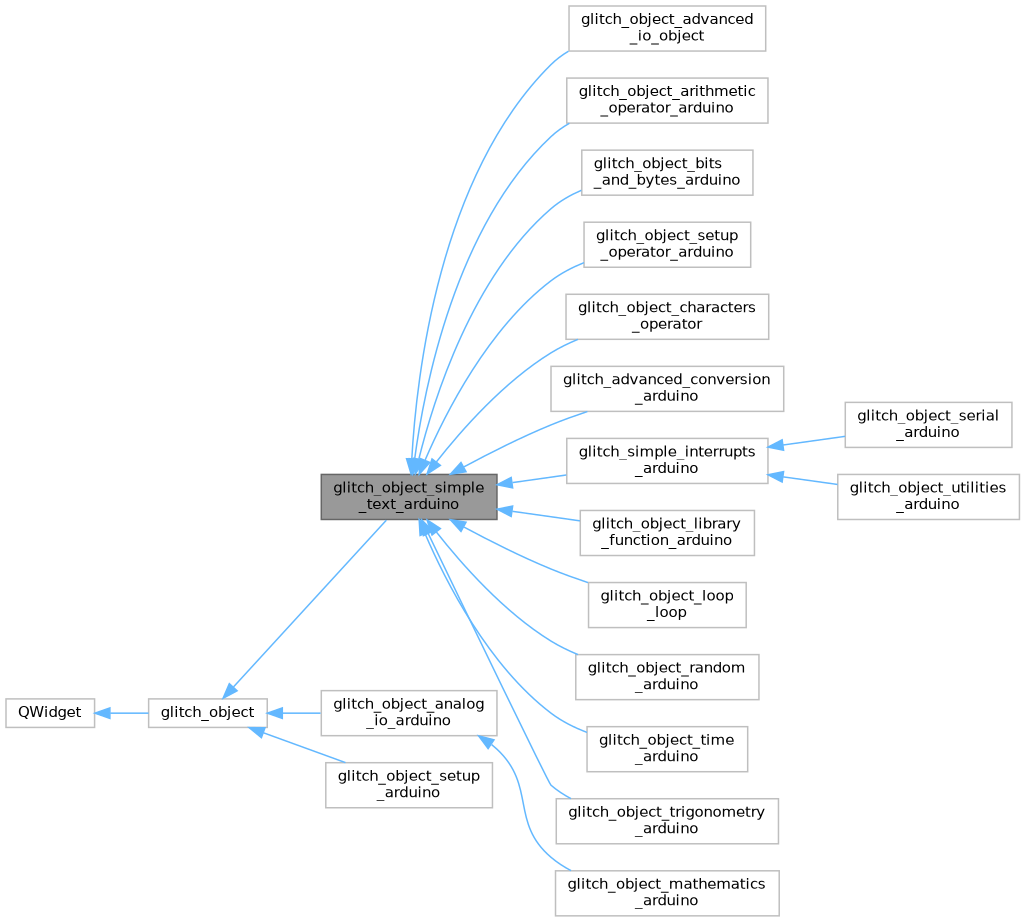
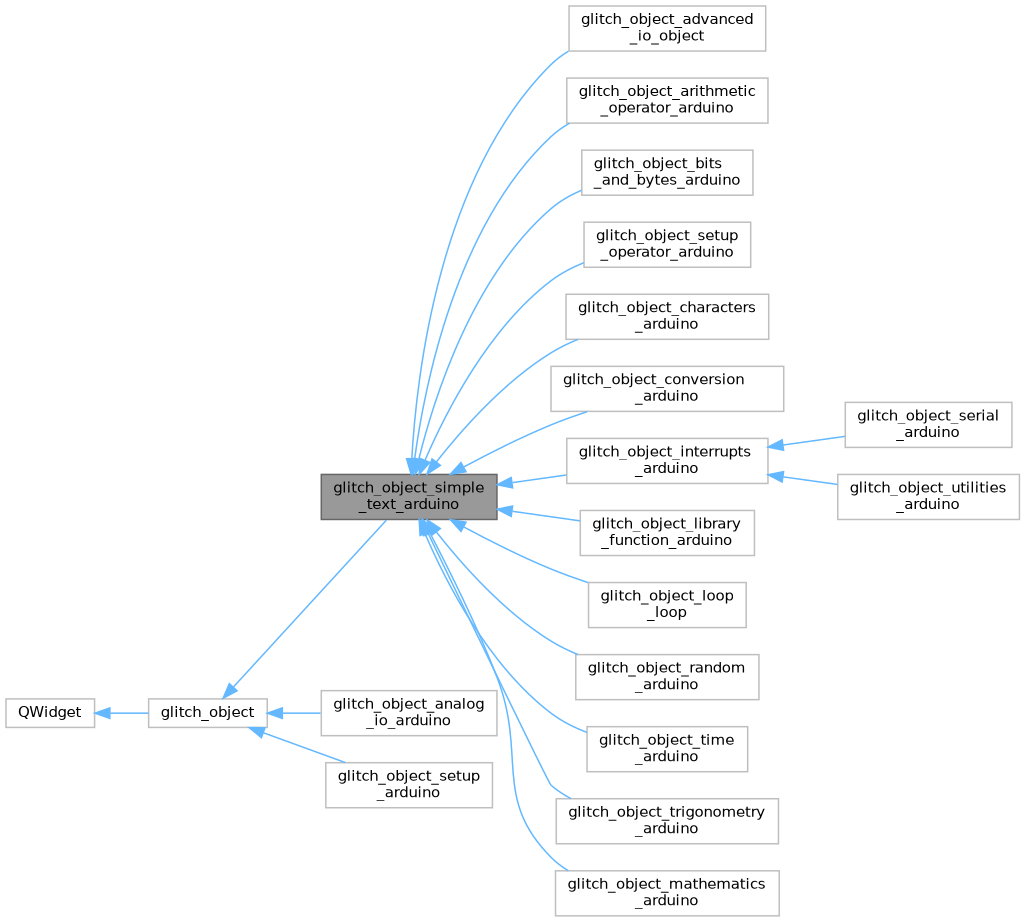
node "glitch_object_characters _operator": label "glitch_object_characters _operator" -> "glitch_object_characters _arduino"
node "glitch_advanced_conversion _arduino": label "glitch_advanced_conversion _arduino" -> "glitch_object_conversion _arduino"
node "glitch_simple_interrupts _arduino": label "glitch_simple_interrupts _arduino" -> "glitch_object_interrupts _arduino"
edge "glitch_object_mathematics _arduino" -> "glitch_object_analog _io_arduino": now "glitch_object_mathematics _arduino" -> "glitch_object_simple _text_arduino"
